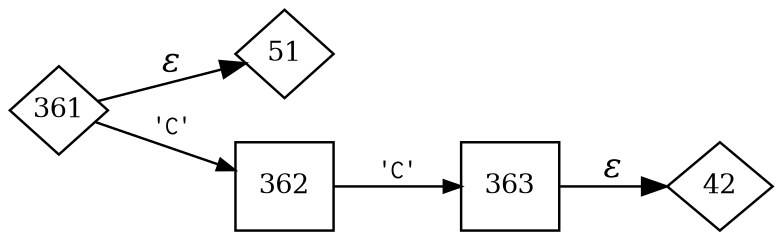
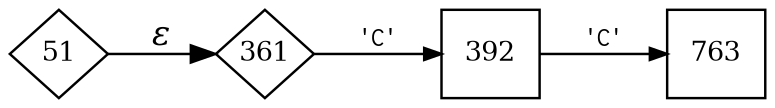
edge "361" -> "51": reversed
node "362": label "362" -> "392"
node "363": label "363" -> "763"
node "42": removed
